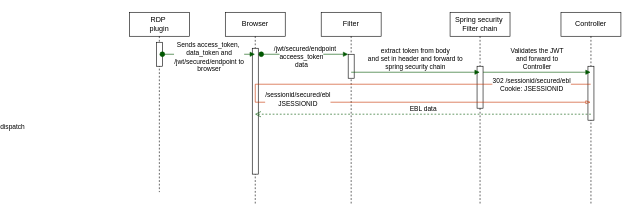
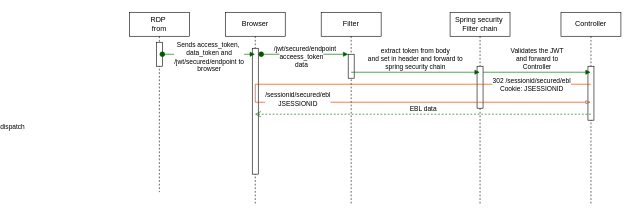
node "RDP plugin": label "RDP plugin" -> "RDP from"
